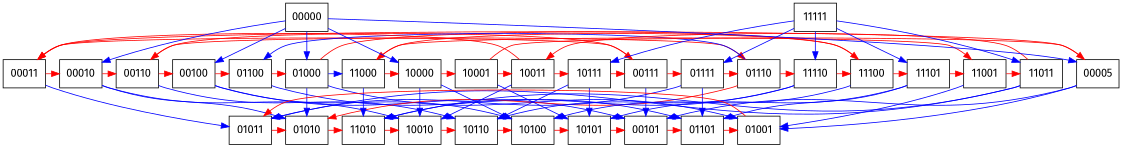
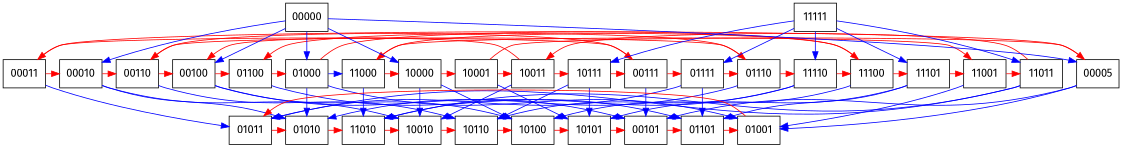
edge "10011" -> "00011": now "10011" -> "00100"
edge "01110" -> "01100": color blue -> red
edge "01110" -> "01010": color red -> blue
